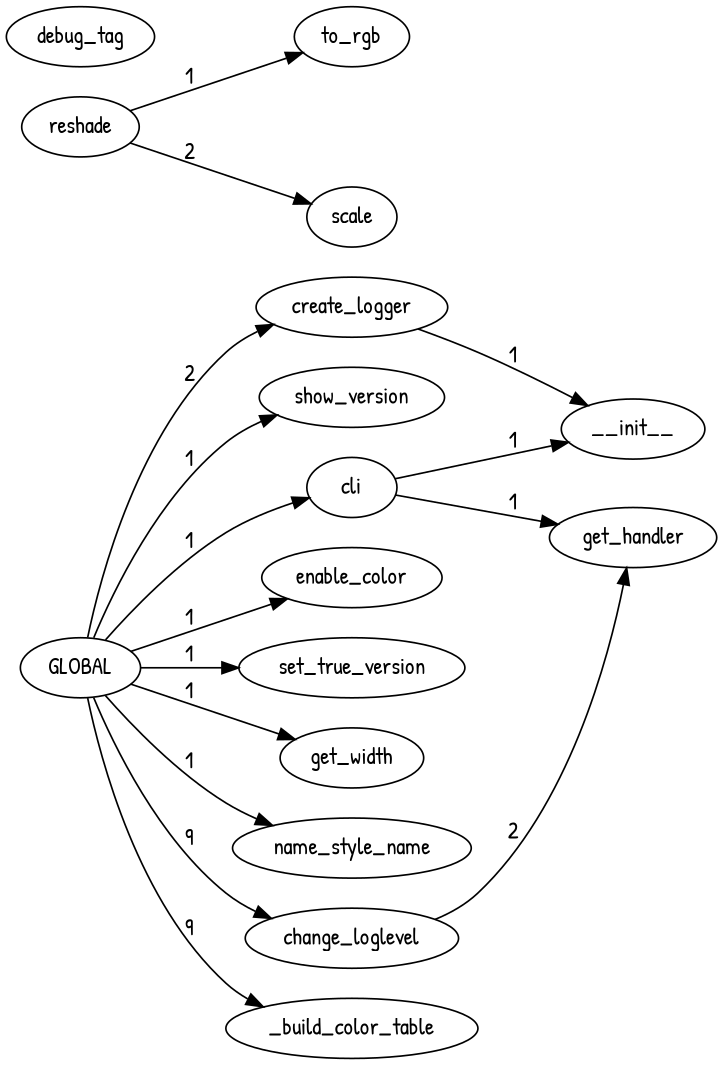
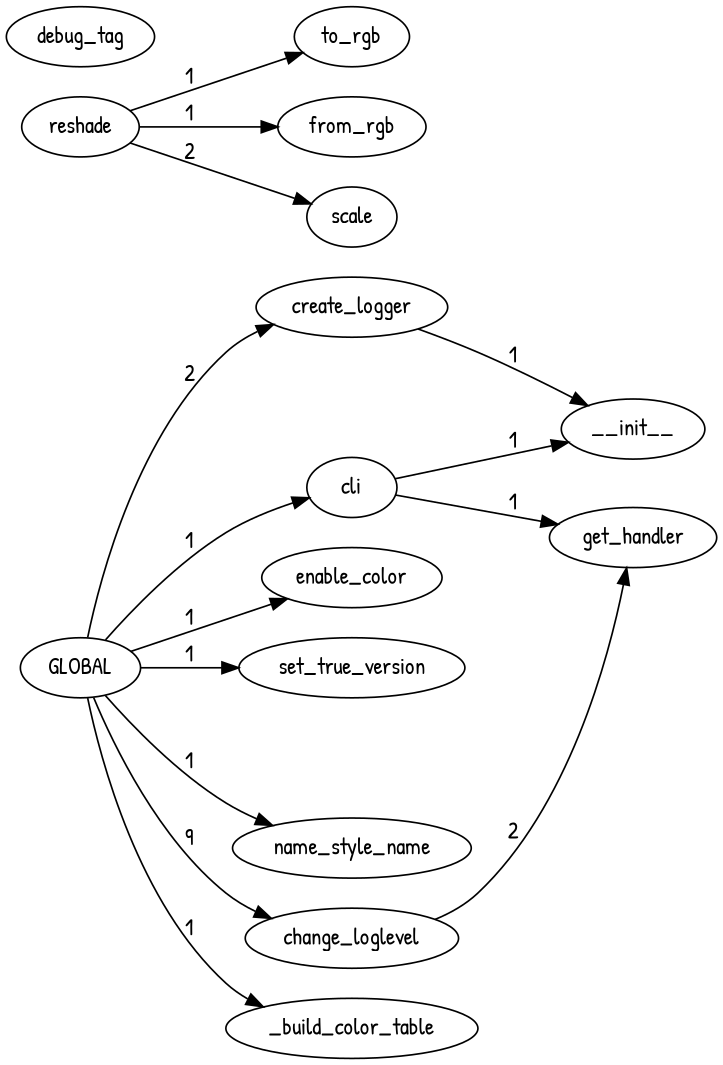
node "from_rgb": added
node "show_version": removed
node "get_width": removed
edge "GLOBAL" -> "_build_color_table": label "9" -> "1"
